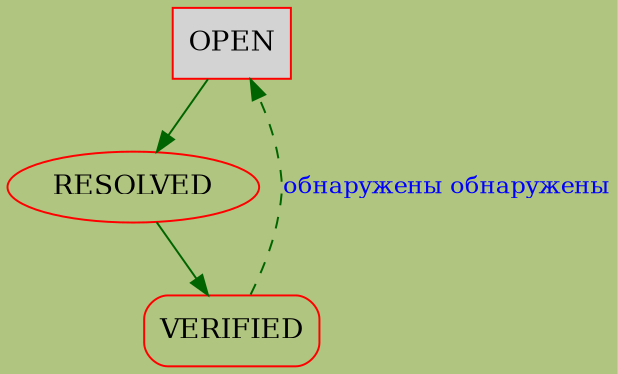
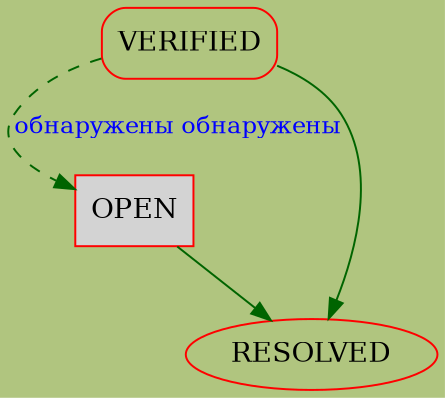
edge "RESOLVED" -> "VERIFIED": reversed
